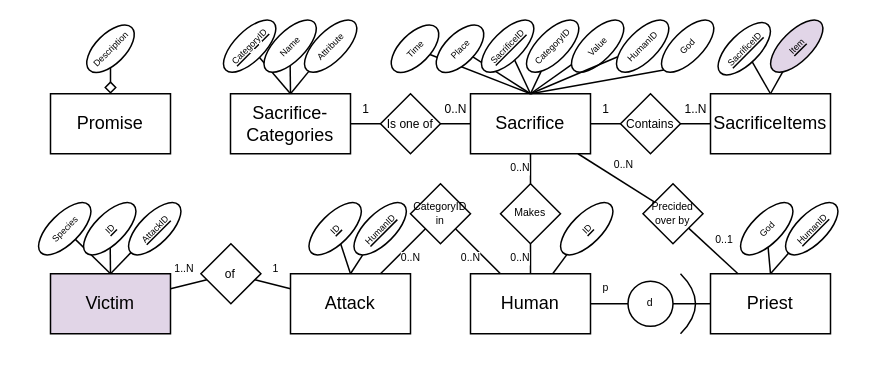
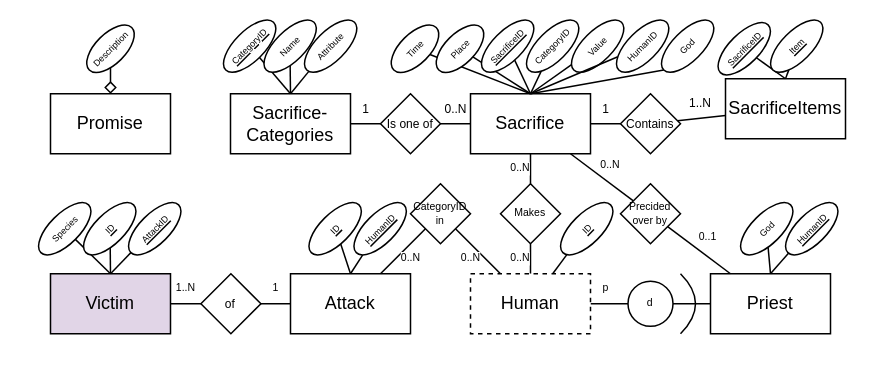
node "Item": fillcolor #e1d5e7 -> #ffffff
node "SacrificeItems": moved (770, 124) -> (785, 109)
node "Precided over by": moved (673, 214) -> (650, 214)
node "of": moved (231, 274) -> (231, 304)
node "Human": style solid -> dashed
